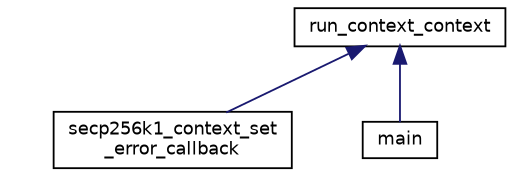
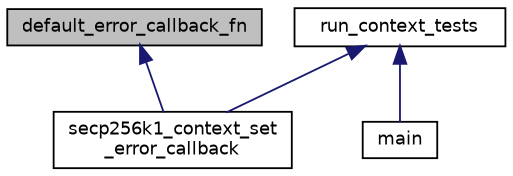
node "default_error_callback_fn": added
node "run_context_context": label "run_context_context" -> "run_context_tests"
